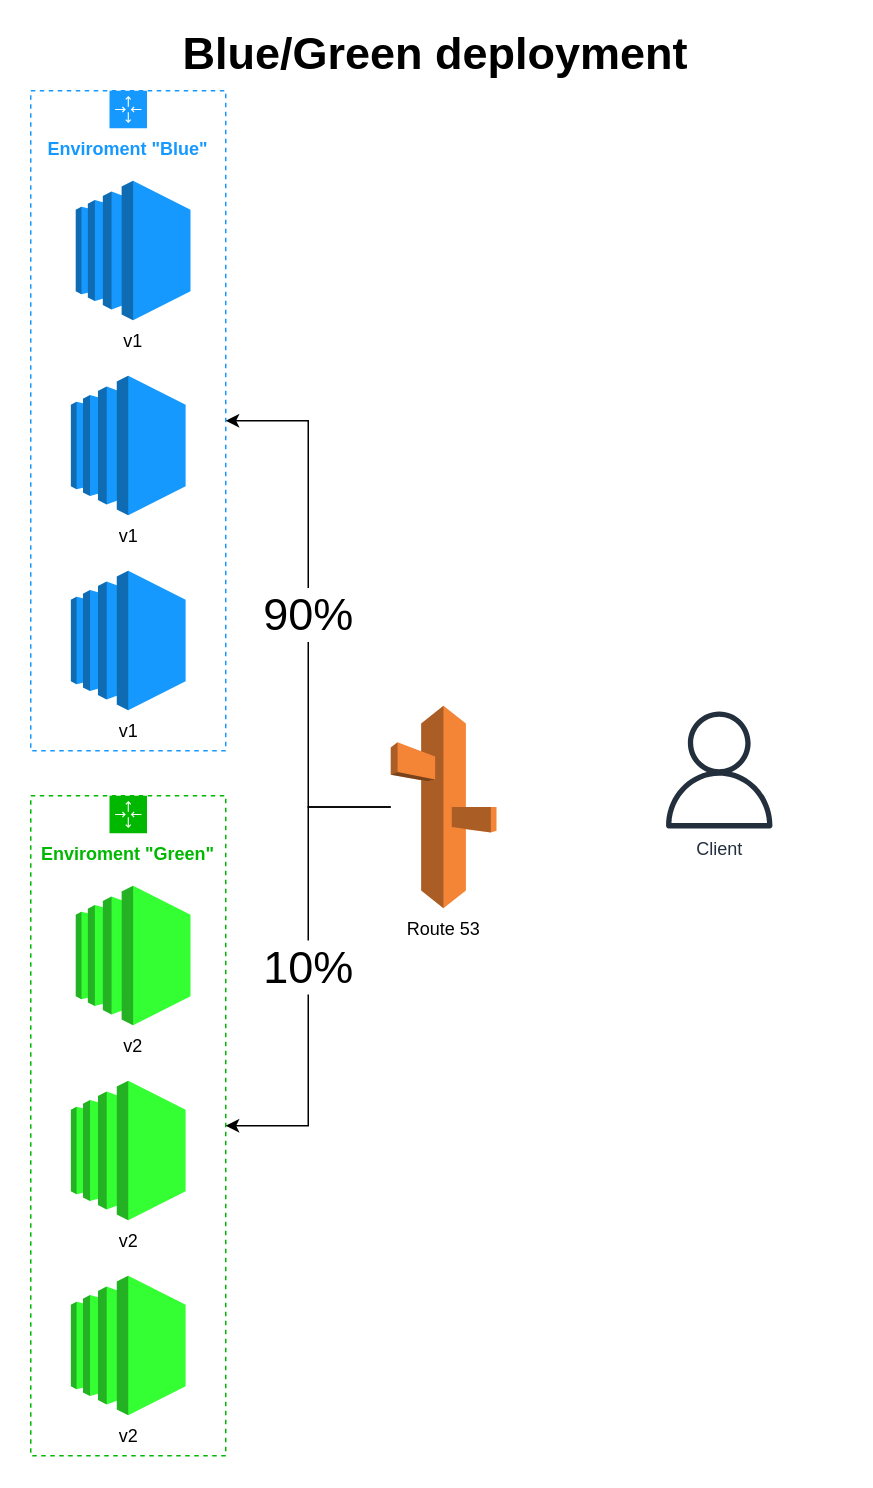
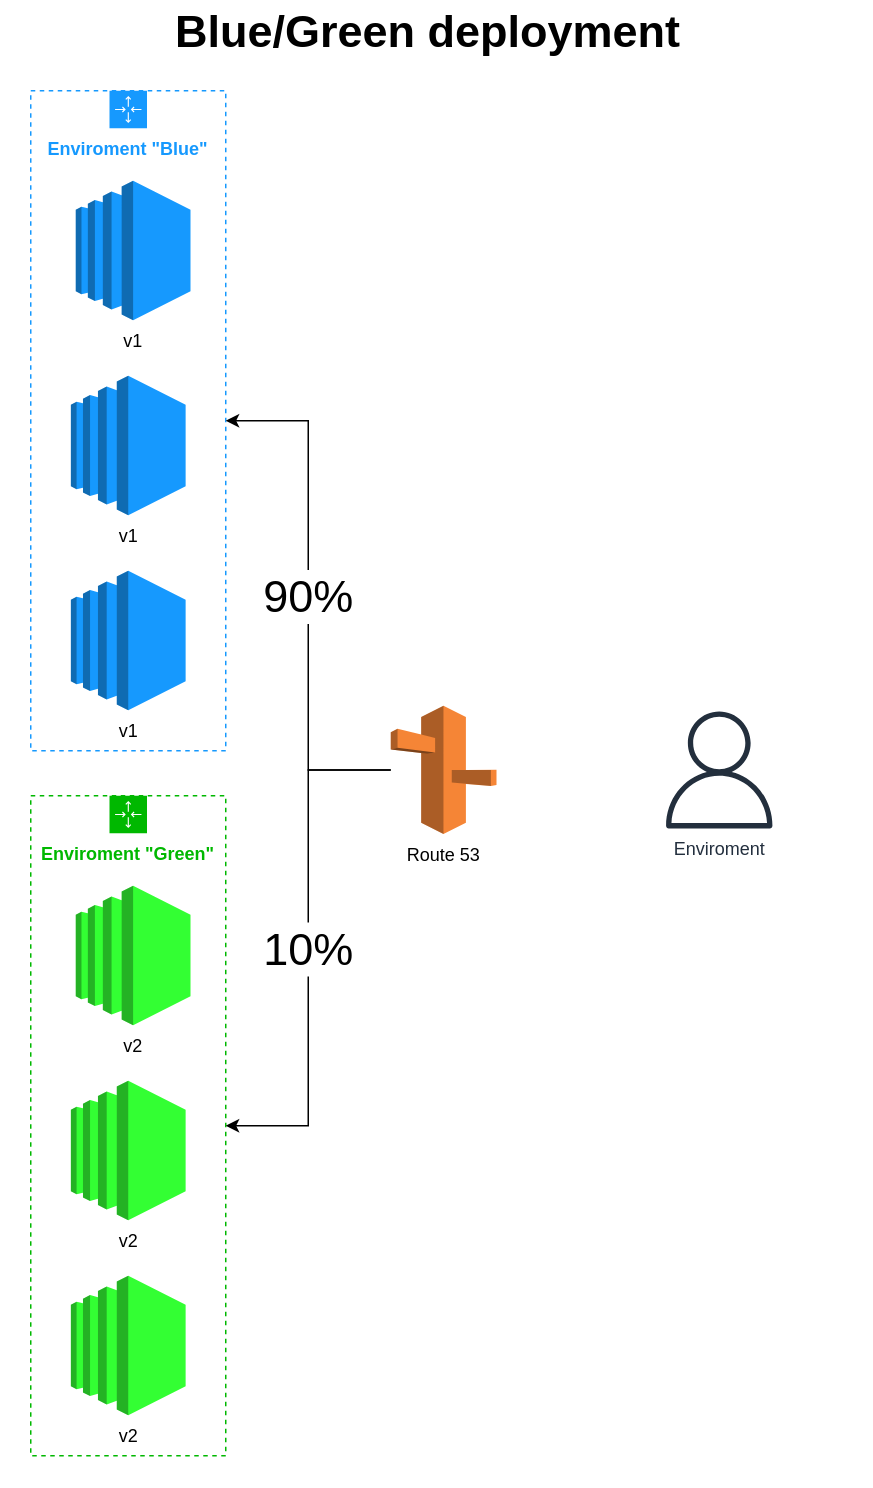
node "Blue/Green deployment": moved (436, 53) -> (428, 31)
node "Route 53": size 106x203 -> 106x128
node "Client": label "Client" -> "Enviroment"
